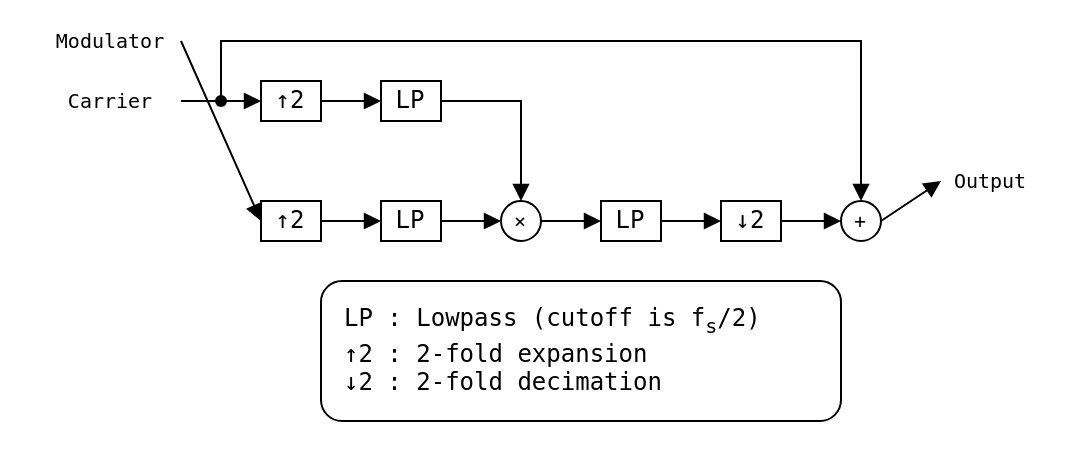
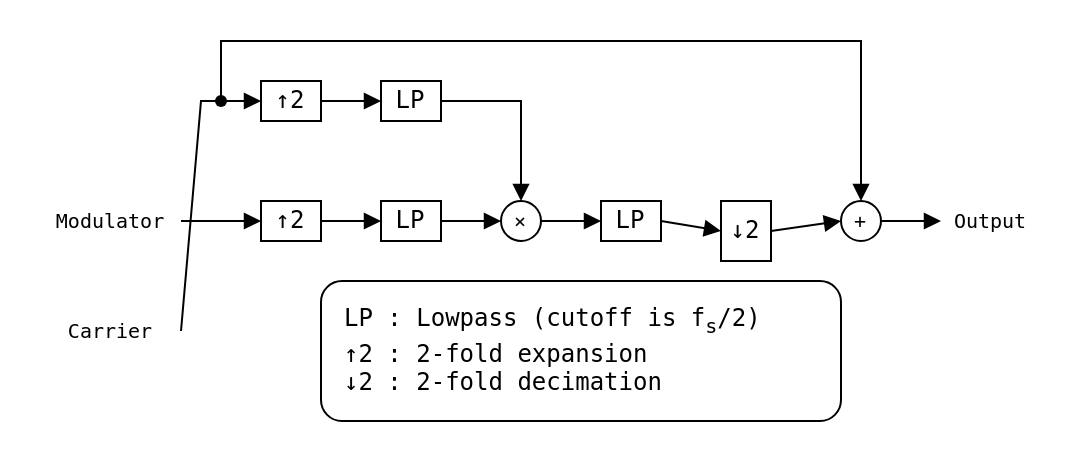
node "Modulator": moved (111, 41) -> (111, 221)
node "Carrier": moved (111, 101) -> (111, 331)
node "Output": moved (991, 181) -> (991, 221)
node "↓2": size 60x40 -> 50x60
